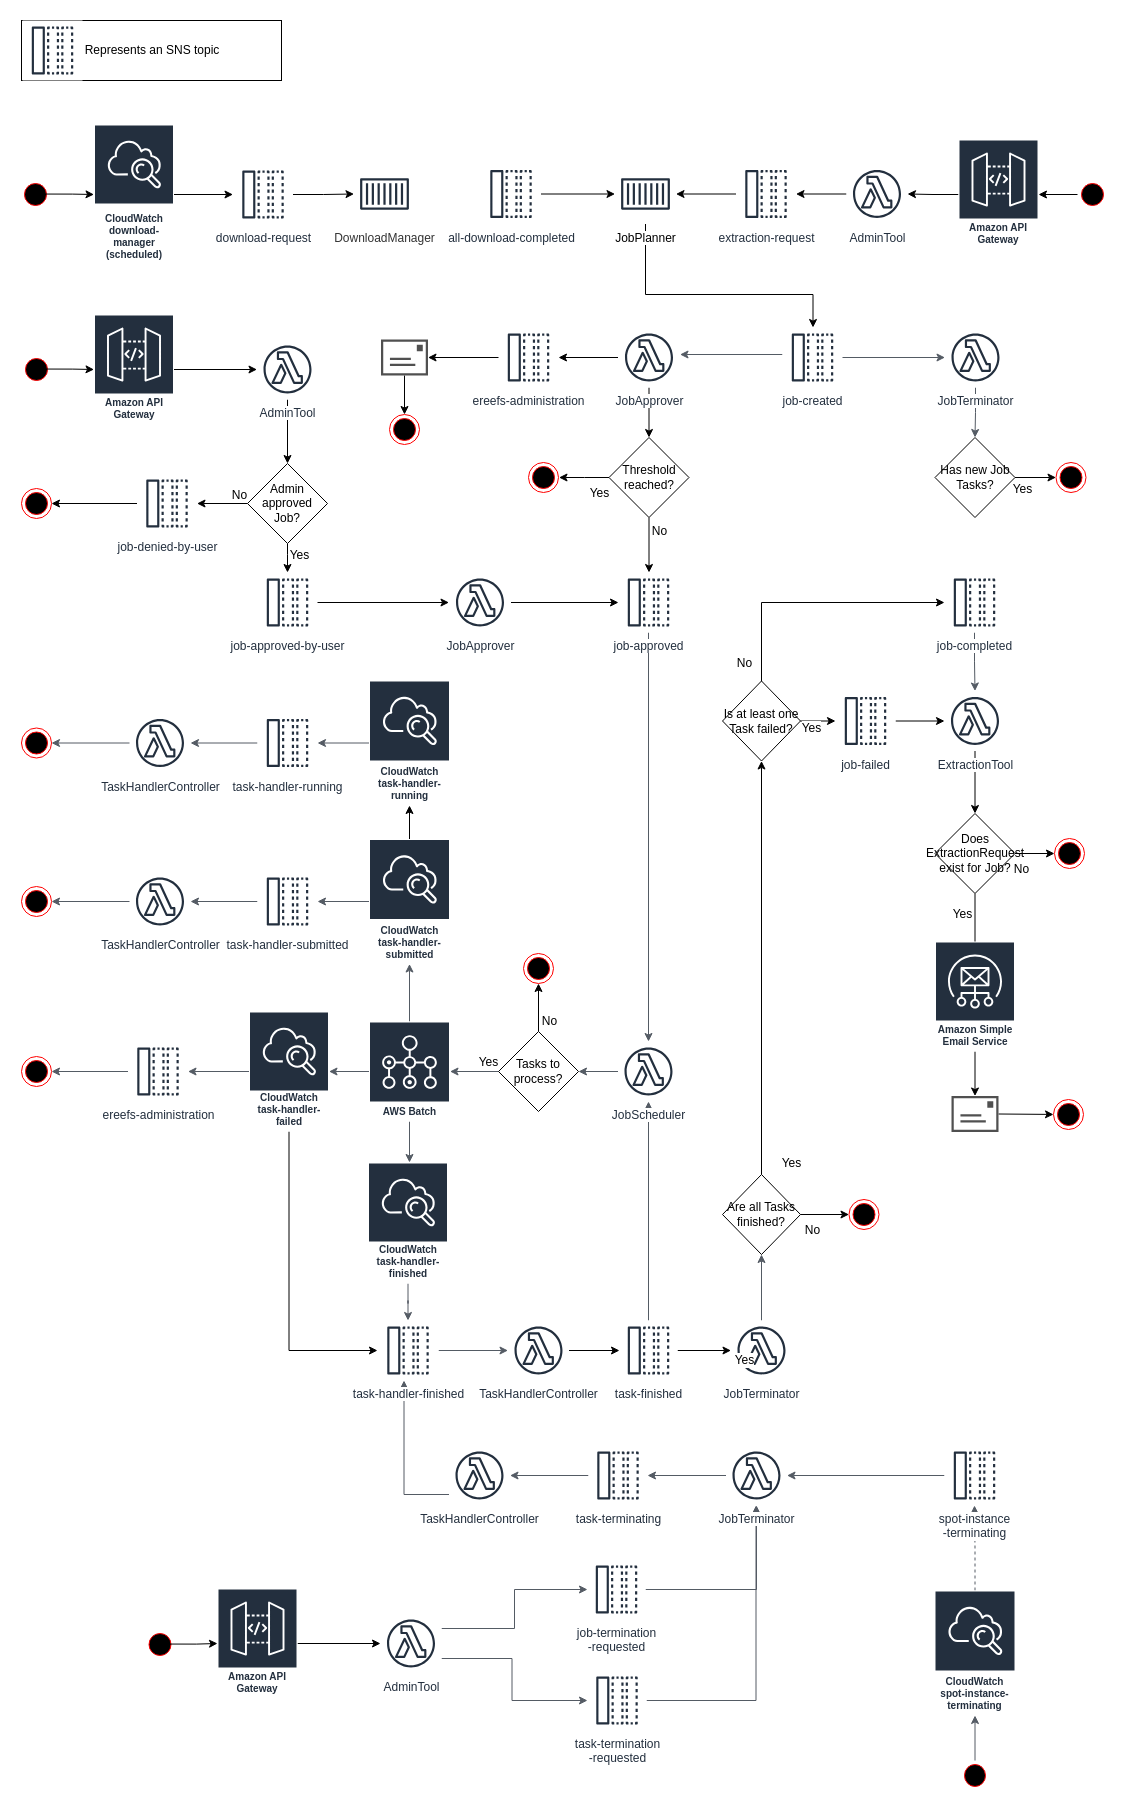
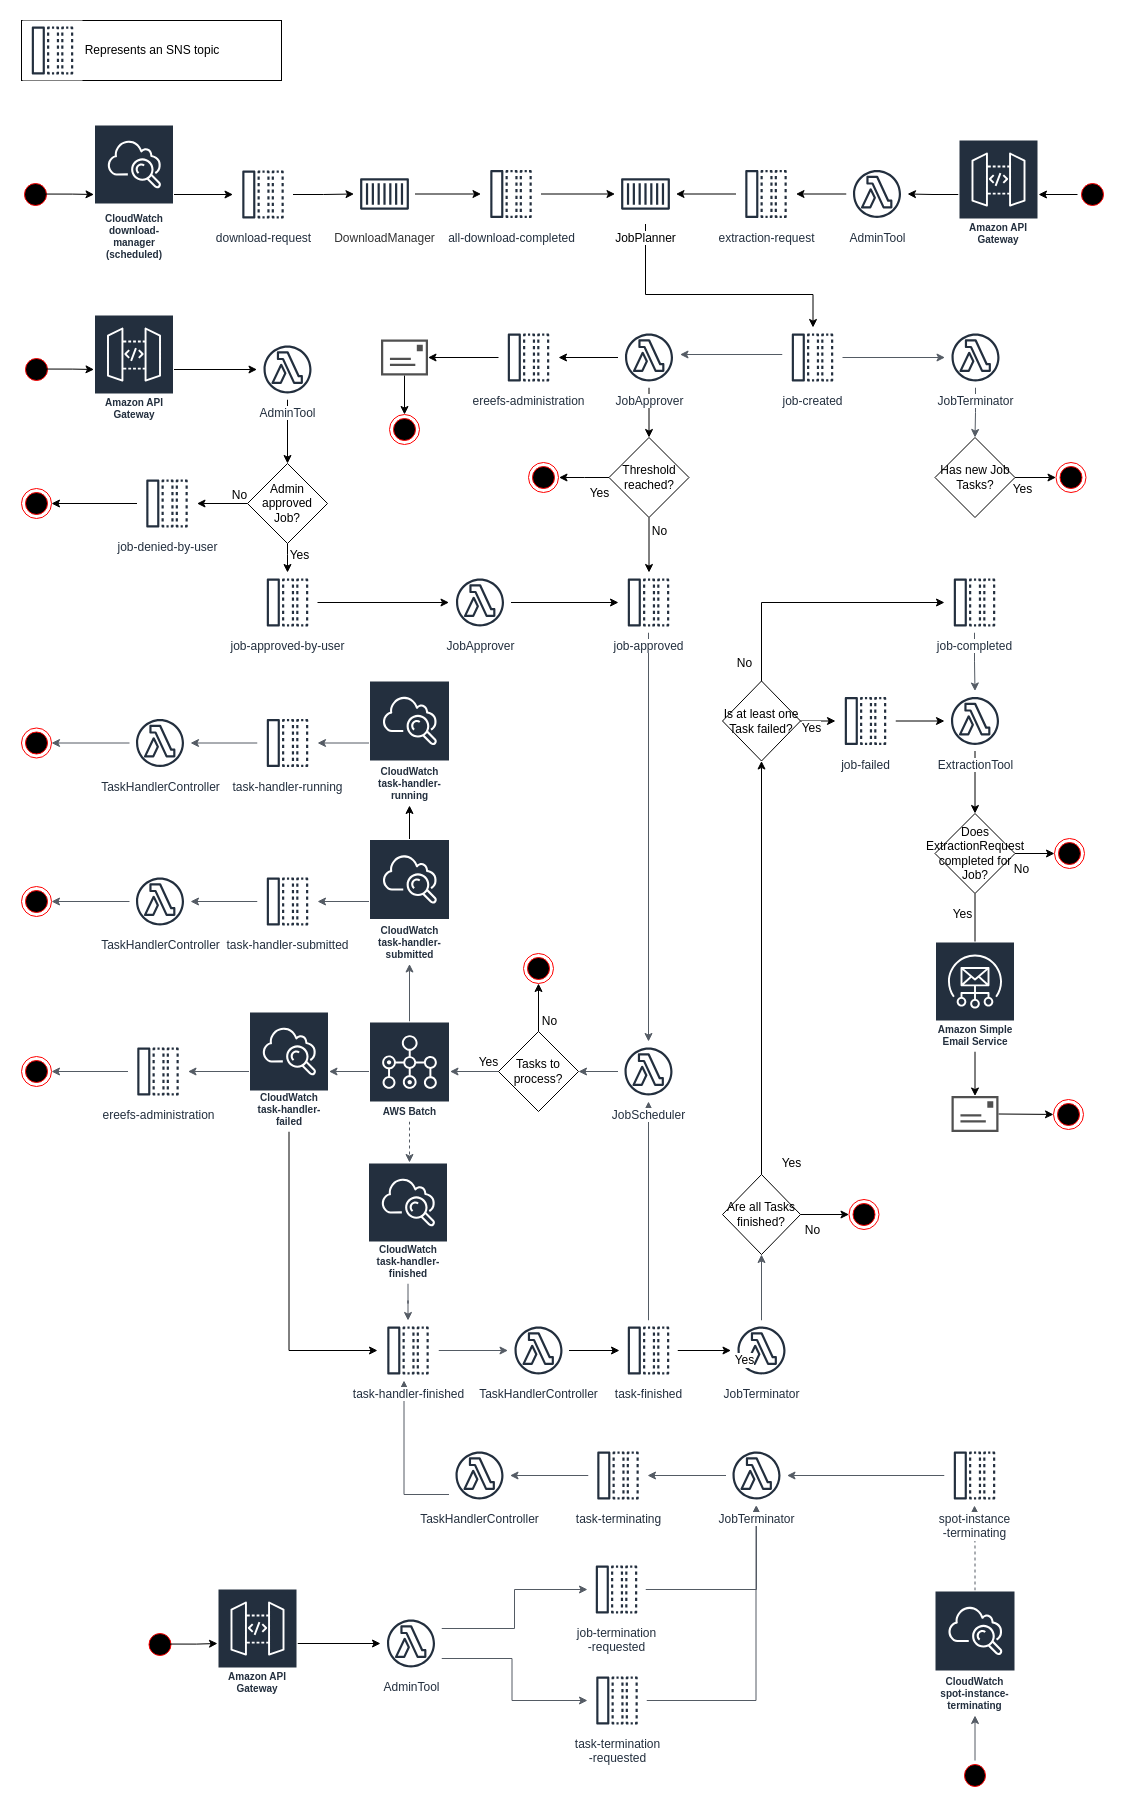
edge "DownloadManager" -> "all-download-completed": added
node "Does ExtractionRequest exist for Job?": label "Does ExtractionRequest exist for Job?" -> "Does ExtractionRequest completed for Job?"
edge "AWS Batch" -> "CloudWatch task-handler-finished": style solid -> dashed
